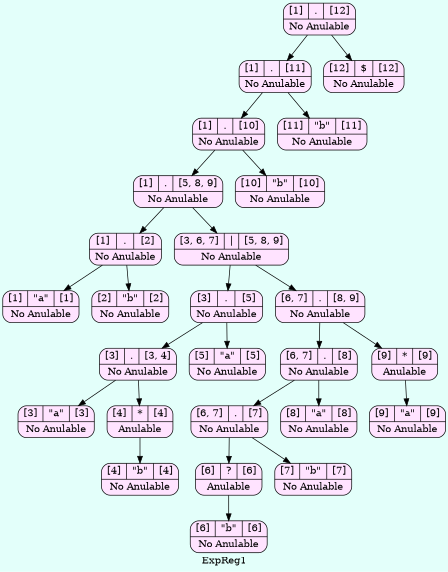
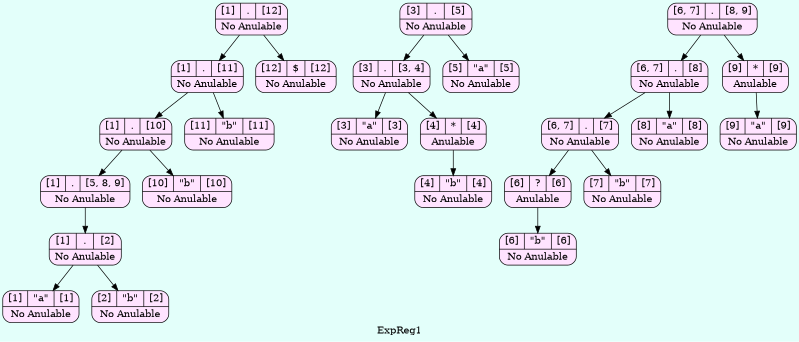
node "[3, 6, 7]": removed
